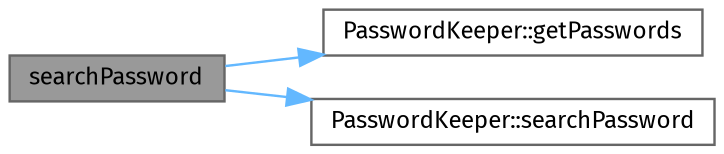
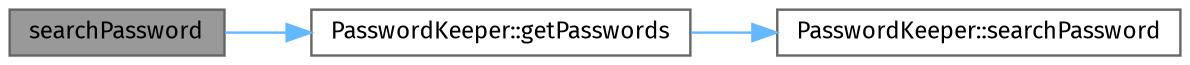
edge "searchPassword" -> "PasswordKeeper::searchPassword": now "PasswordKeeper::getPasswords" -> "PasswordKeeper::searchPassword"
